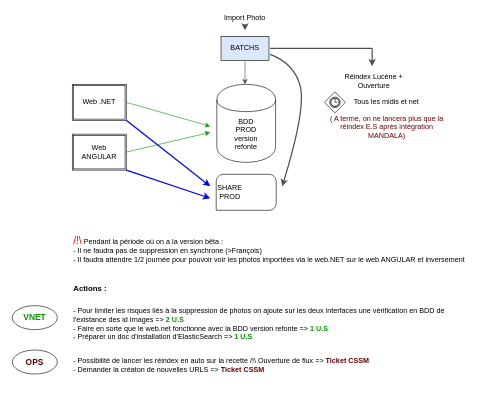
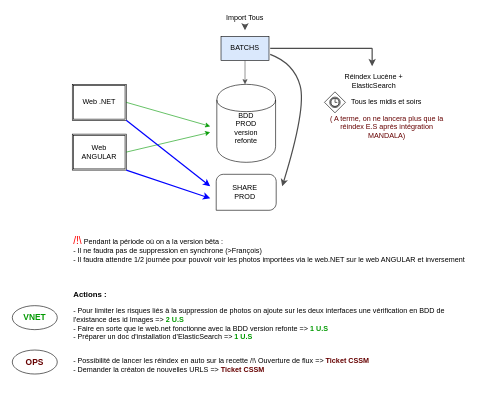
node "Import Photo": label "Import Photo" -> "Import Tous"
node "Réindex Lucène + Ouverture": label "Réindex Lucène + Ouverture" -> "Réindex Lucène + ElasticSearch"
node "Tous les midis et net": label "Tous les midis et net" -> "Tous les midis et soirs"
node "BDD PROD version refonte": moved (246, 134) -> (246, 128)
node "SHARE PROD": moved (230, 192) -> (245, 192)
node "Actions :": moved (90, 288) -> (90, 294)
